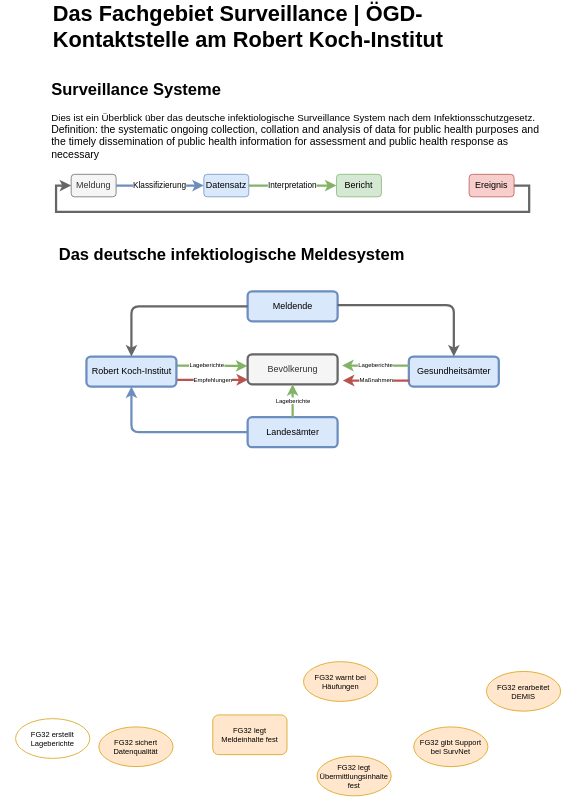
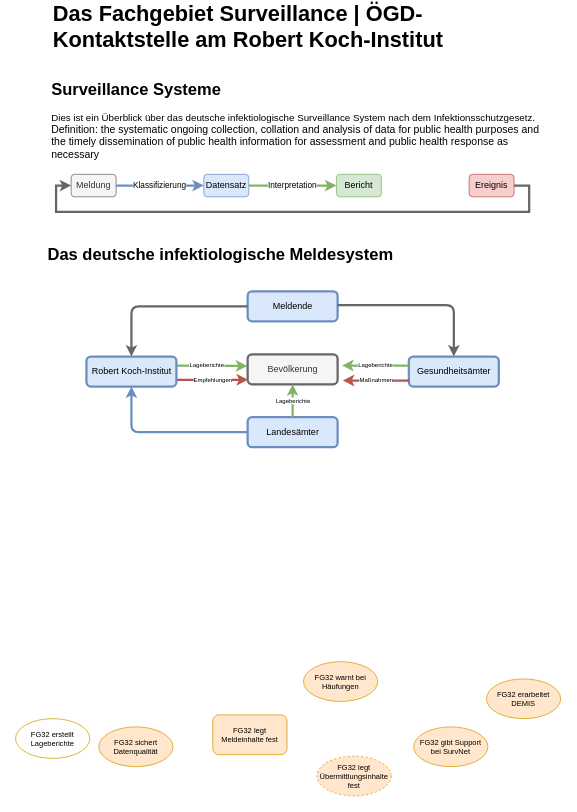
node "Das deutsche infektiologische Meldesystem": moved (232, 255) -> (221, 255)
node "FG32 erarbeitet DEMIS": moved (524, 692) -> (524, 699)
node "FG32 legt Übermittlungsinhalte fest": style solid -> dashed
